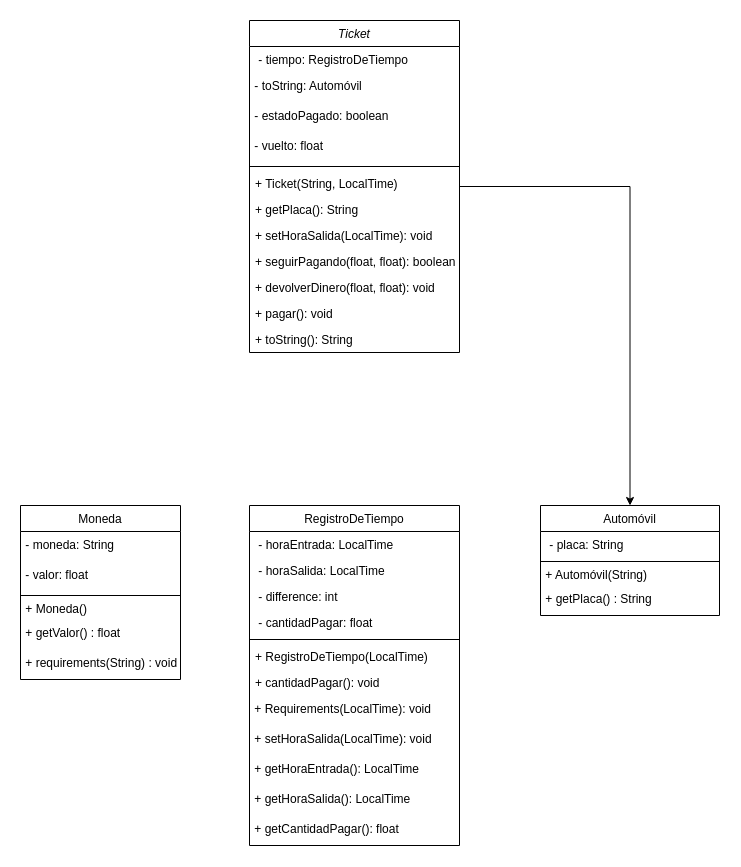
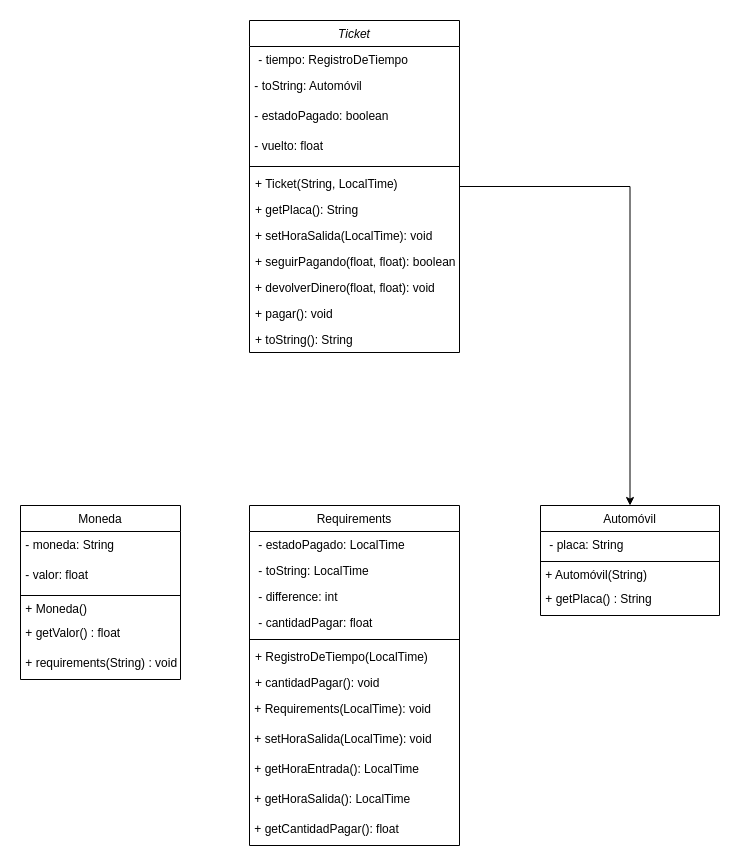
node "RegistroDeTiempo": label "RegistroDeTiempo" -> "Requirements"
node "- horaEntrada: LocalTime": label "- horaEntrada: LocalTime" -> "- estadoPagado: LocalTime"
node "- horaSalida: LocalTime": label "- horaSalida: LocalTime" -> "- toString: LocalTime"
